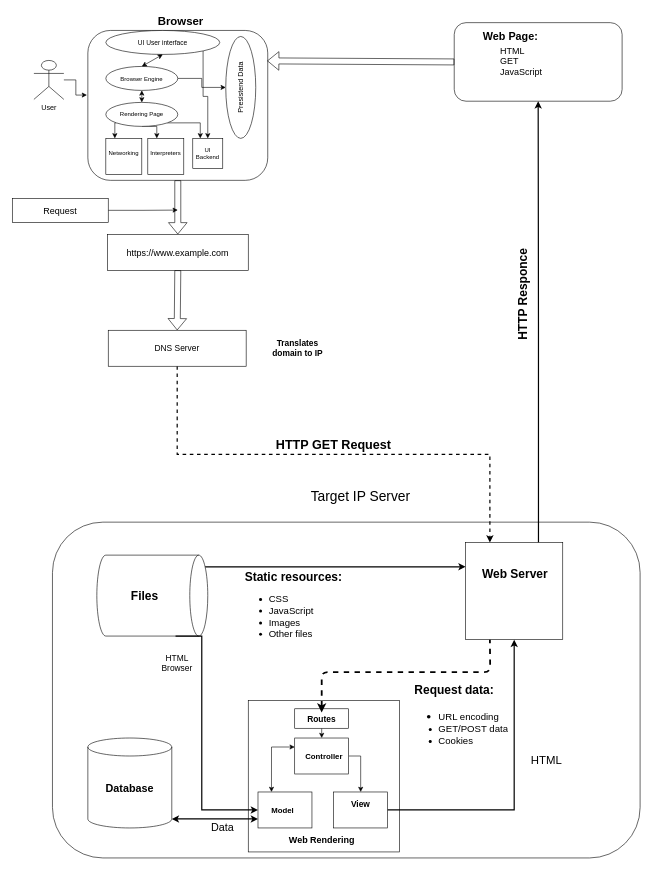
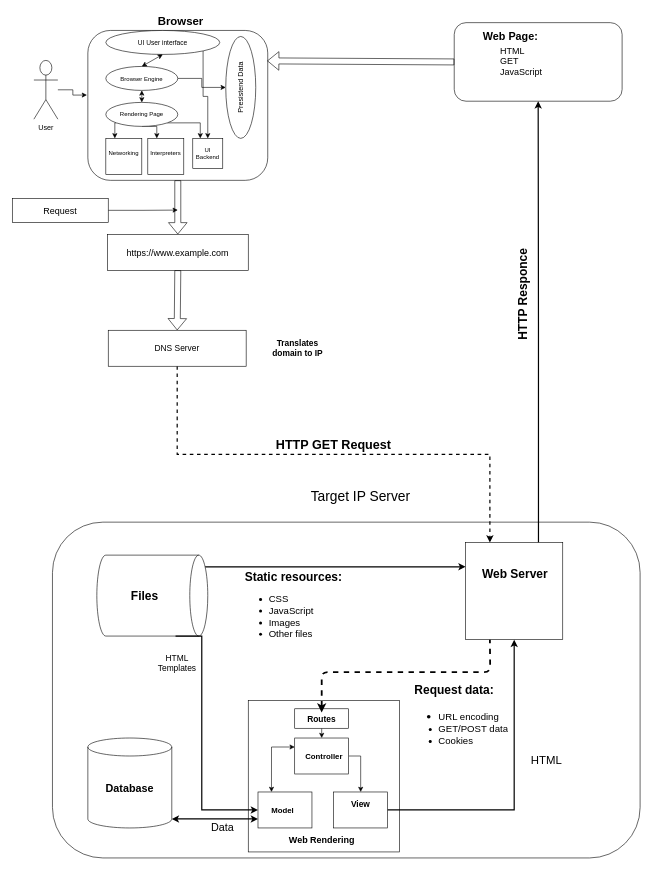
node "User": size 30x39 -> 24x59
node "HTML Browser": label "HTML Browser" -> "HTML Templates"
